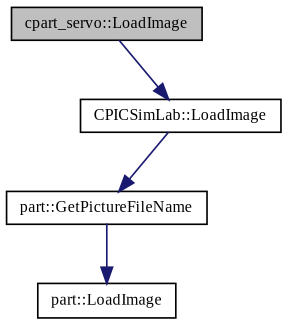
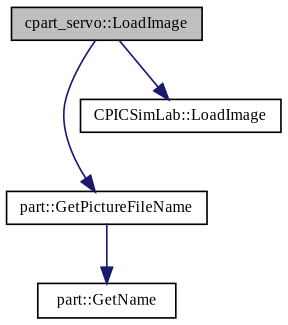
edge "CPICSimLab::LoadImage" -> "part::GetPictureFileName": now "cpart_servo::LoadImage" -> "part::GetPictureFileName"
node "part::LoadImage": label "part::LoadImage" -> "part::GetName"
